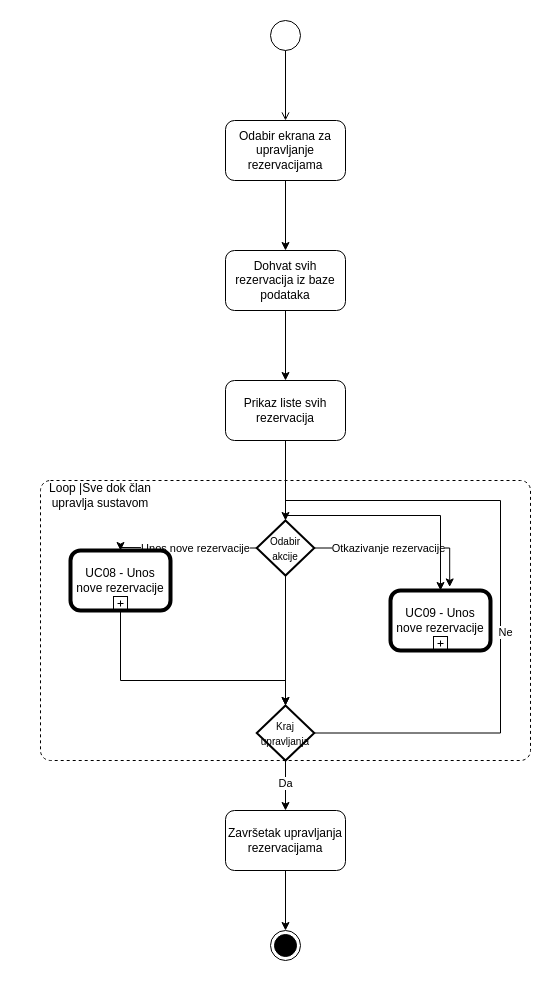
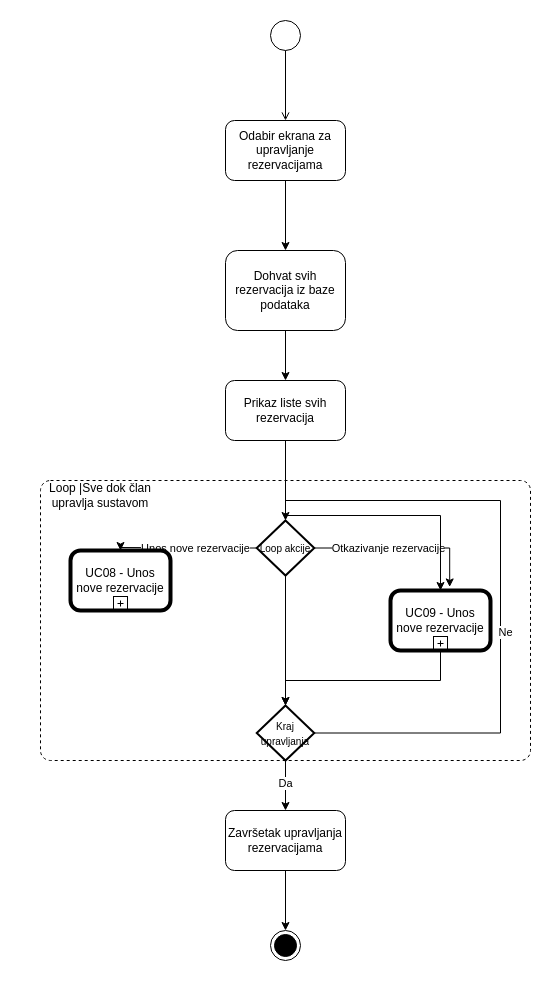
node "Dohvat svih rezervacija iz baze podataka": size 120x60 -> 120x80
node "Odabir akcije": label "Odabir akcije" -> "Loop akcije"
edge "UC08 - Unos nove rezervacije" -> "Kraj upravljanja": removed
edge "UC09 - Unos nove rezervacije" -> "Kraj upravljanja": added
